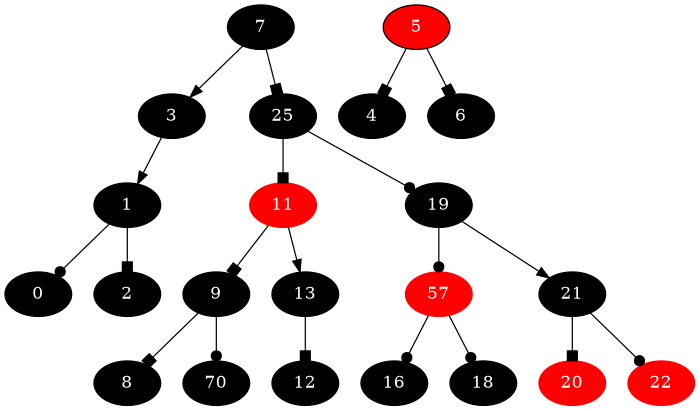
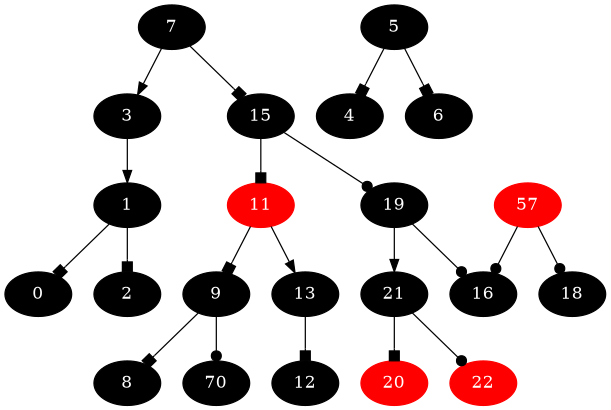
node "5": fillcolor red -> black
node "25": label "25" -> "15"
edge "19" -> "57": now "19" -> "16"
edge "1" -> "0": arrowhead dot -> box
